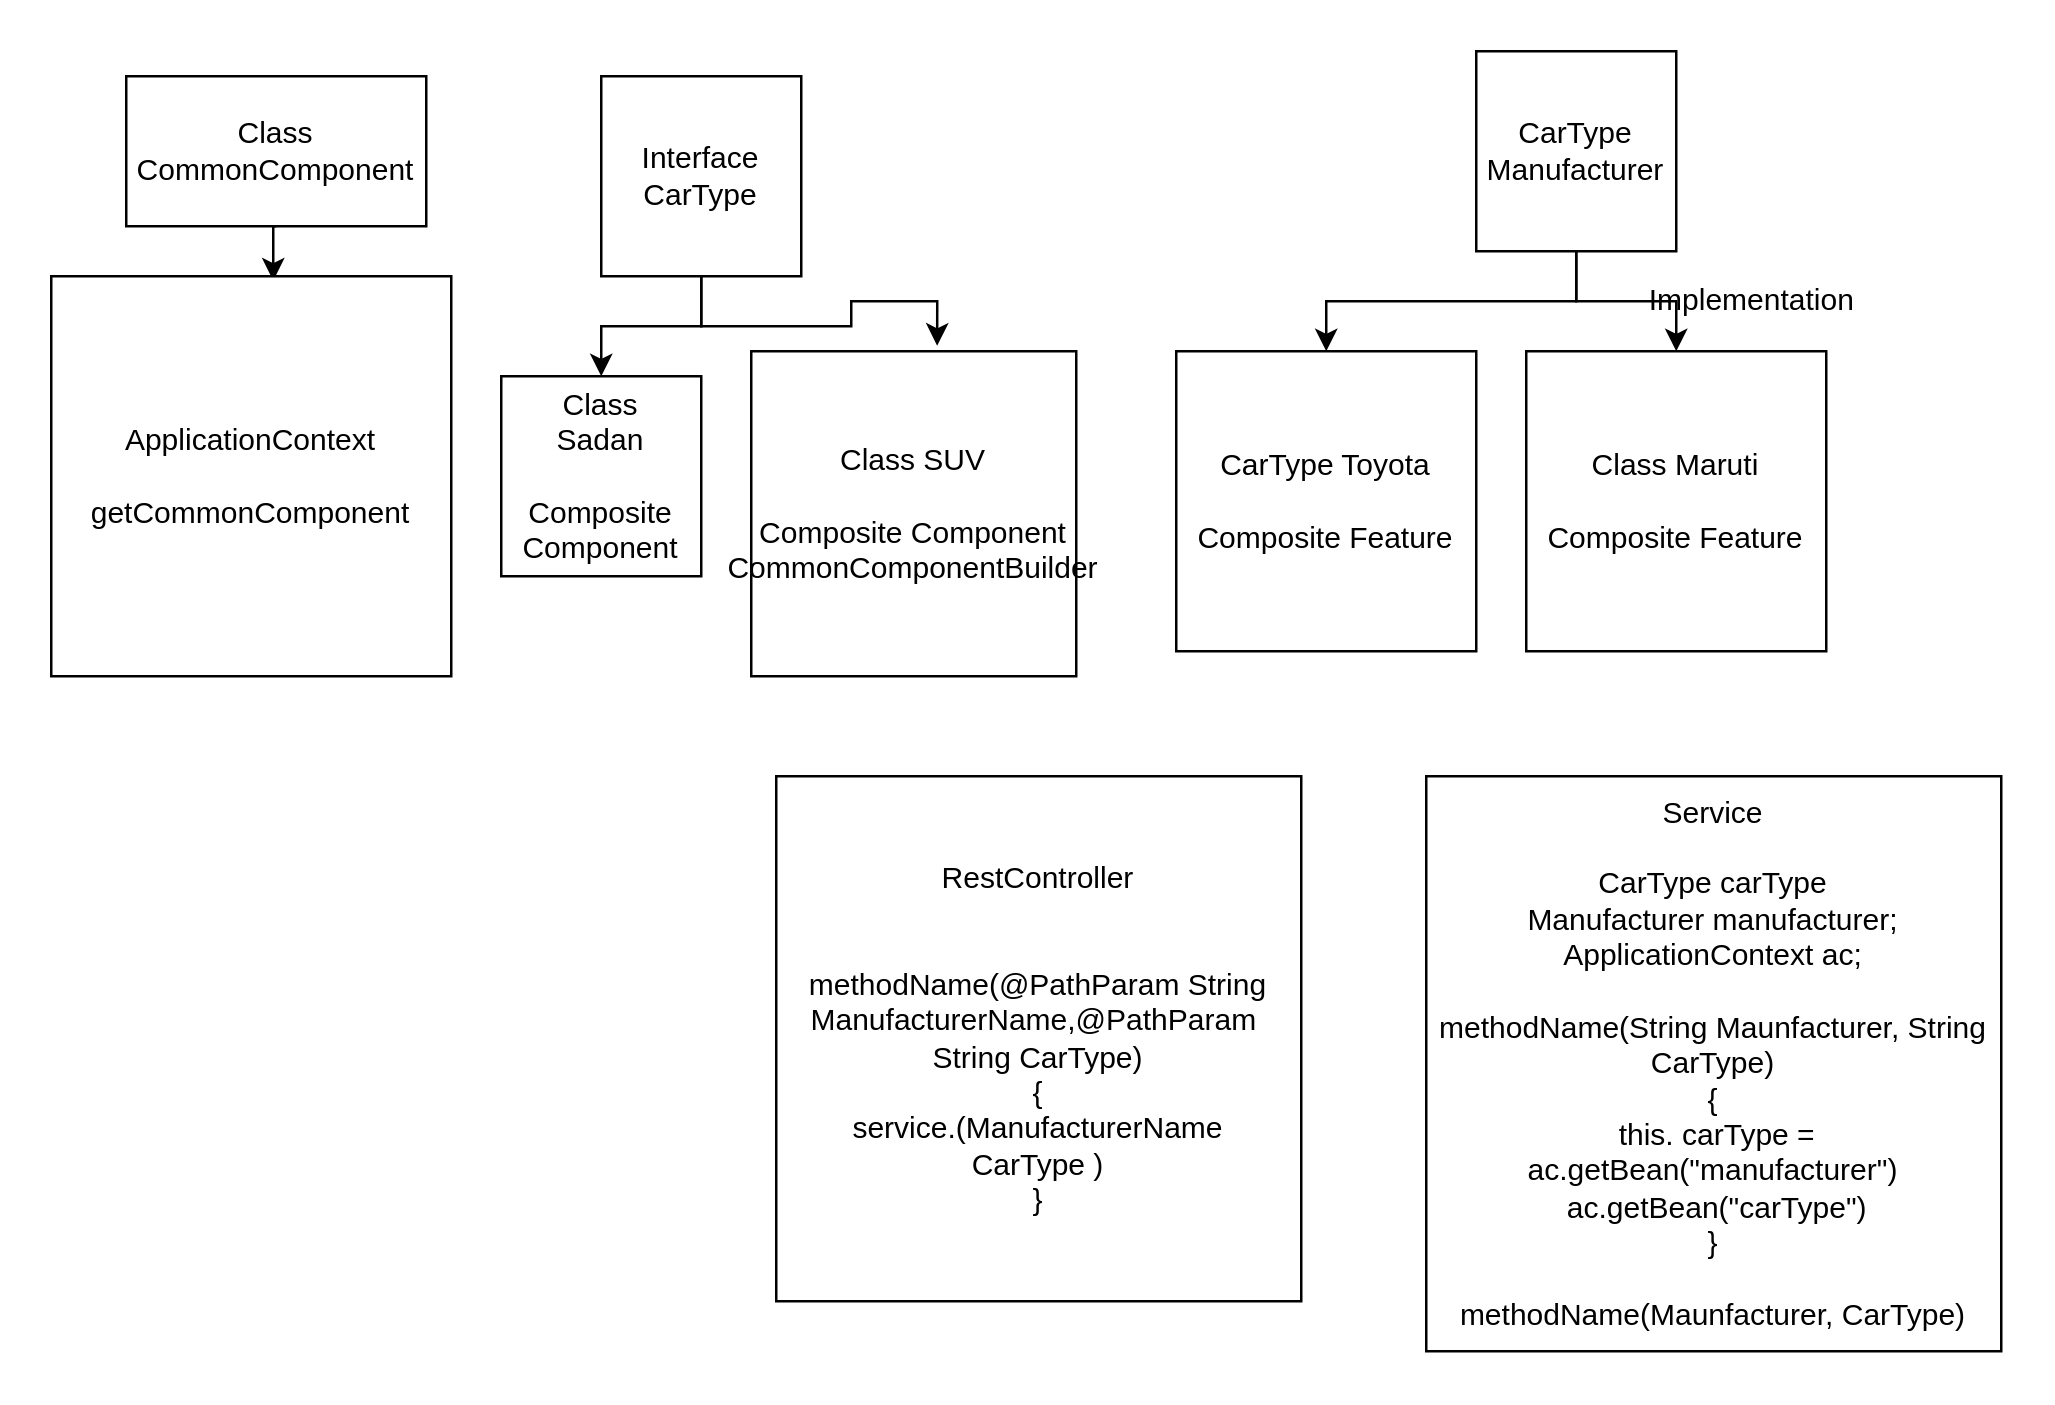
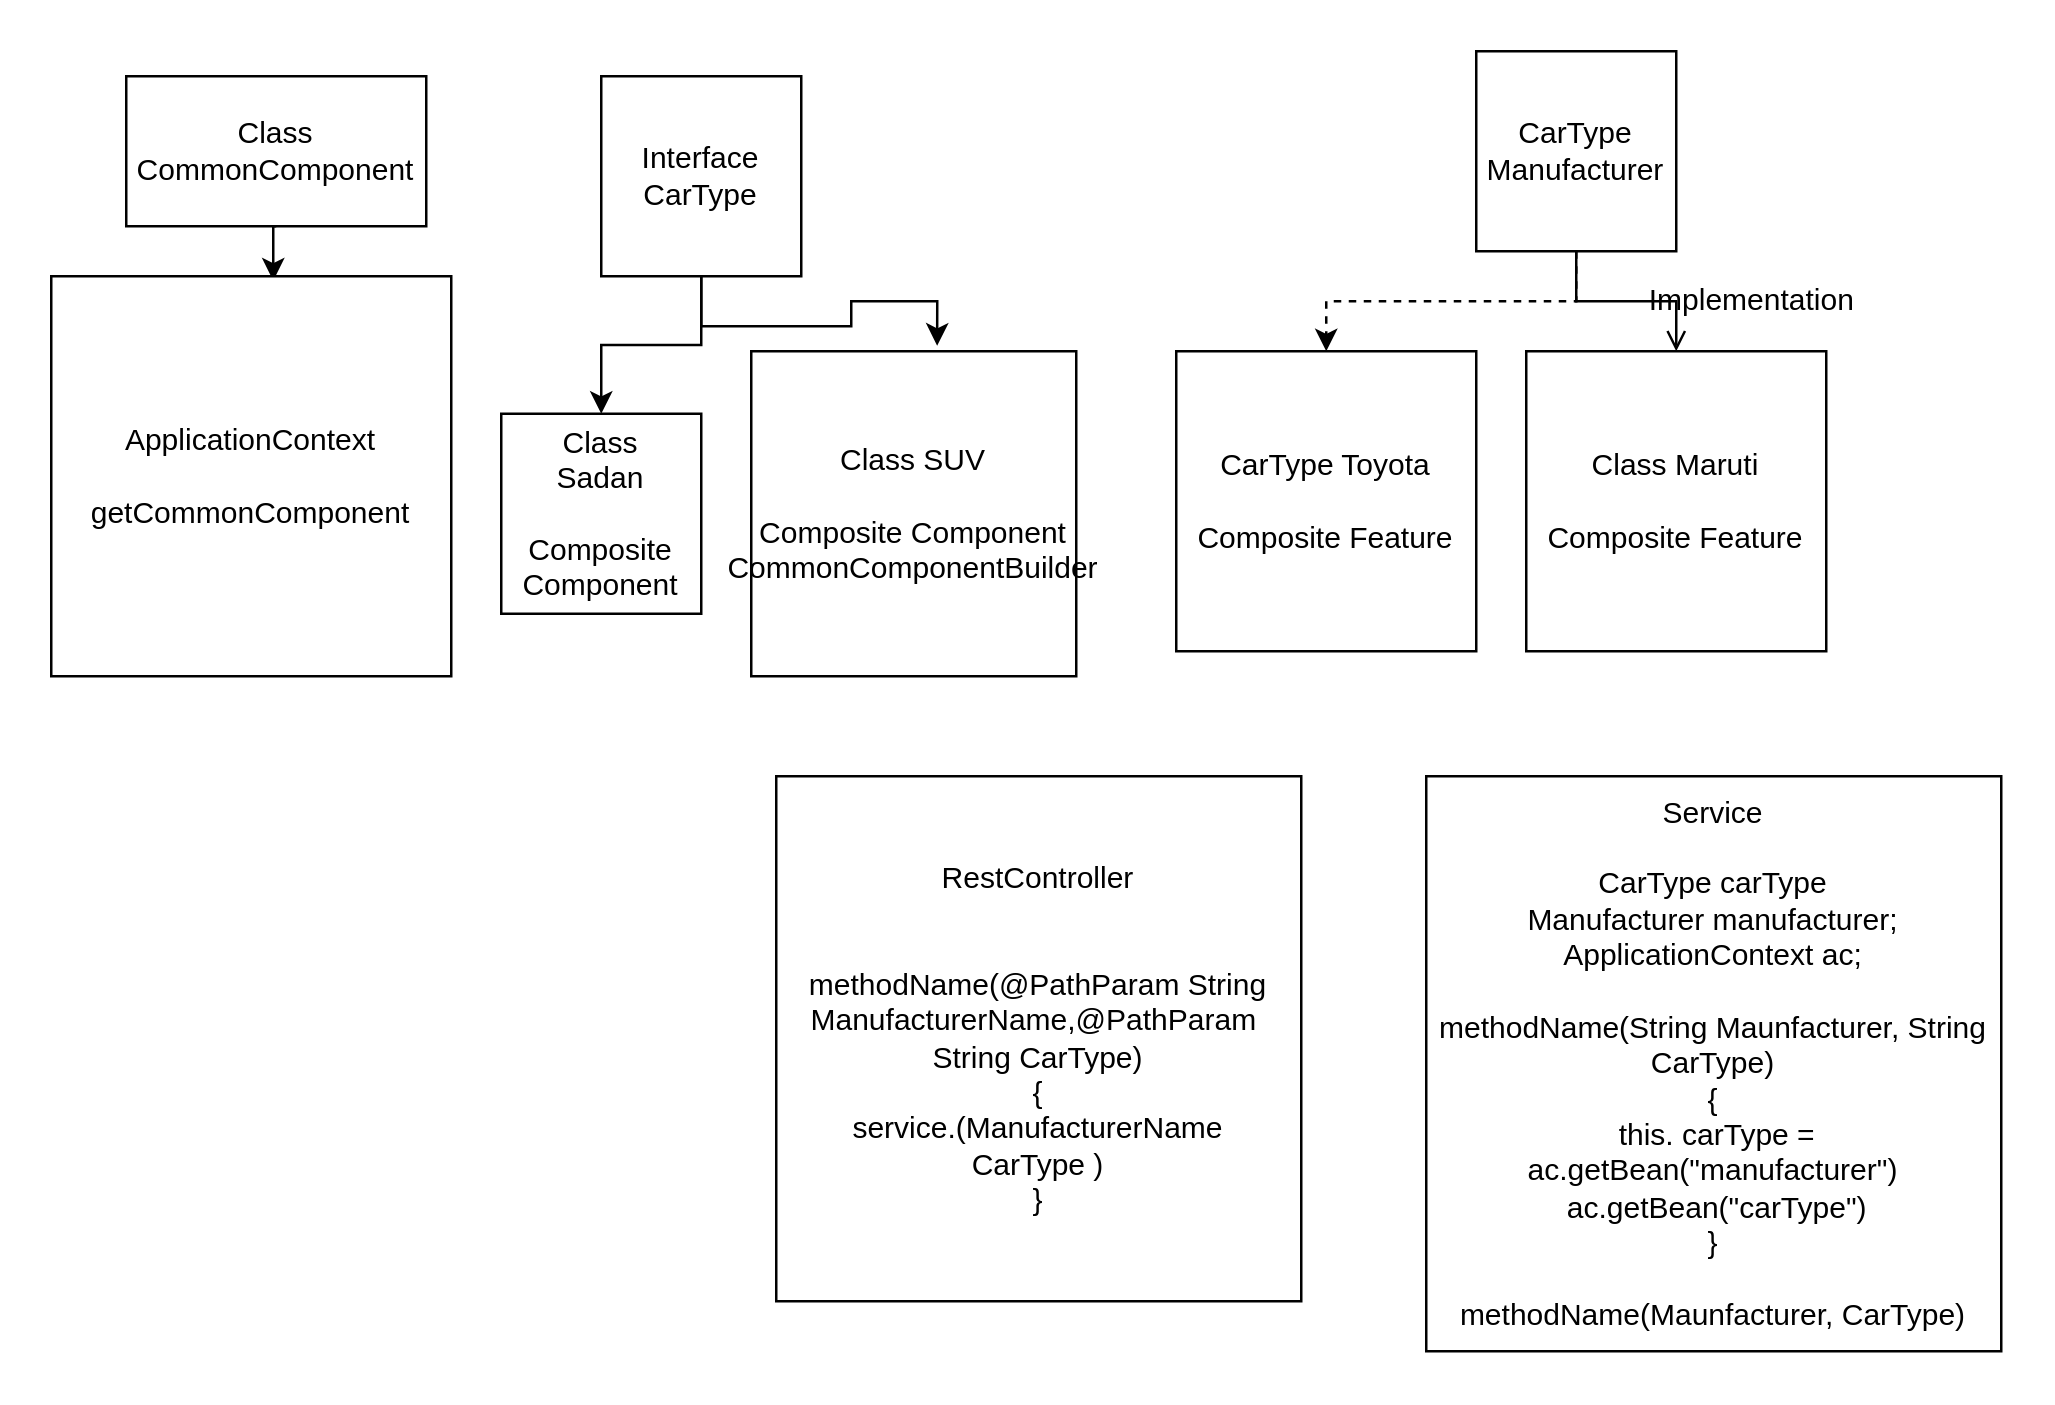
edge "CarType Manufacturer" -> "CarType Toyota Composite Feature": style solid -> dashed
edge "CarType Manufacturer" -> "Class Maruti Composite Feature": arrowhead classic -> open
node "Class Sadan Composite Component": moved (601, 476) -> (601, 514)
